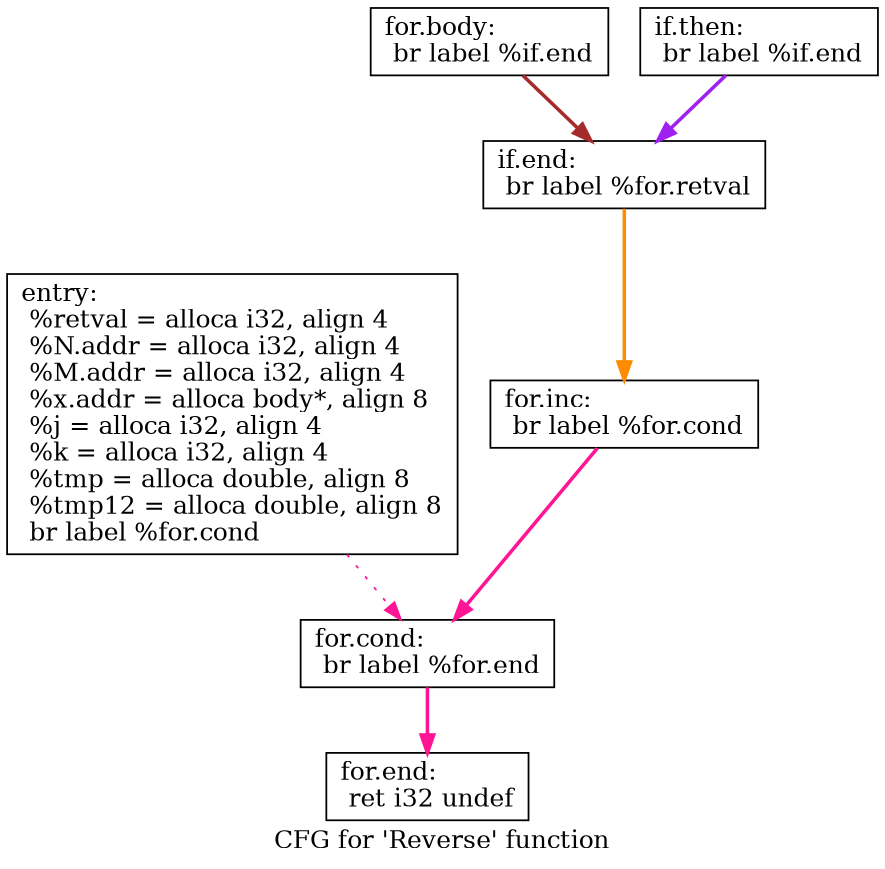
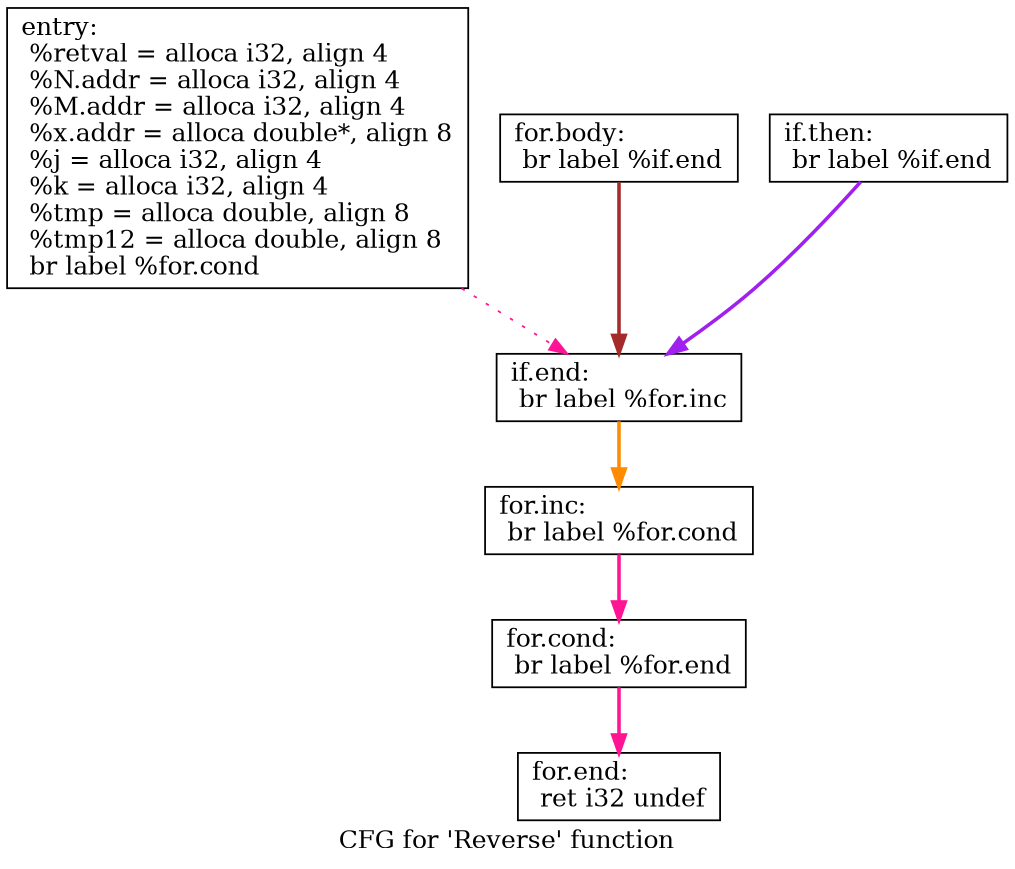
node "if.end:": text "br label %for.retval" -> "br label %for.inc"
node "entry:": text "%x.addr = alloca body*, align 8" -> "%x.addr = alloca double*, align 8"
edge "entry:" -> "for.cond:": now "entry:" -> "if.end:"
